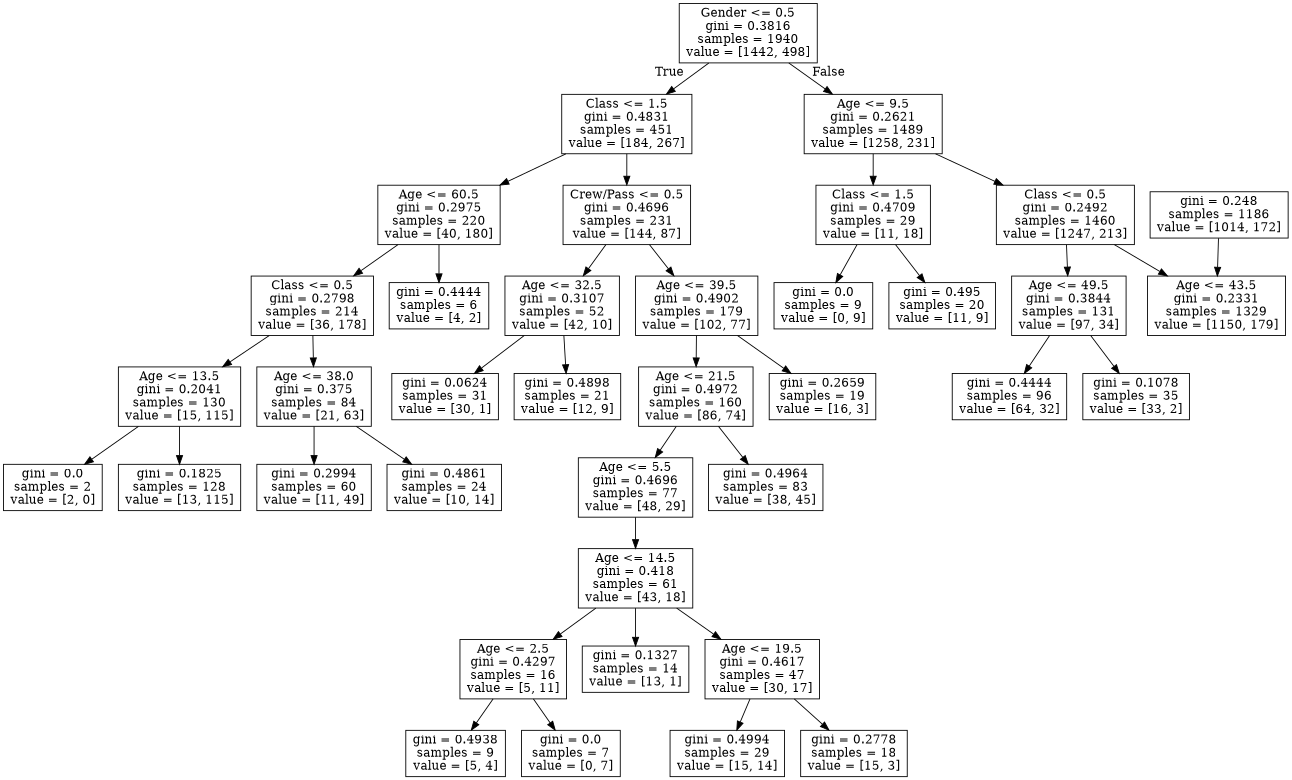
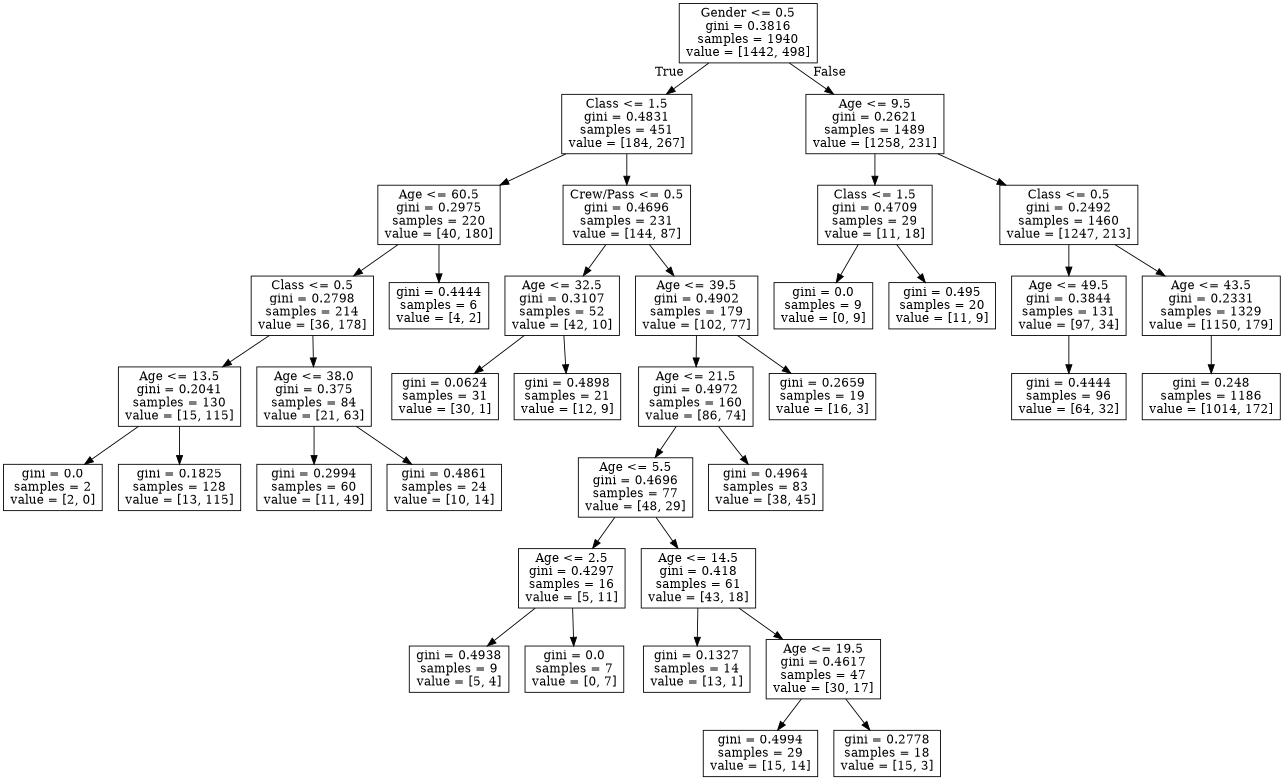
edge "gini = 0.248 samples = 1186 value = [1014, 172]" -> "Age <= 43.5 gini = 0.2331 samples = 1329 value = [1150, 179]": reversed
node "gini = 0.1078 samples = 35 value = [33, 2]": removed
edge "Age <= 14.5 gini = 0.418 samples = 61 value = [43, 18]" -> "Age <= 2.5 gini = 0.4297 samples = 16 value = [5, 11]": now "Age <= 5.5 gini = 0.4696 samples = 77 value = [48, 29]" -> "Age <= 2.5 gini = 0.4297 samples = 16 value = [5, 11]"
